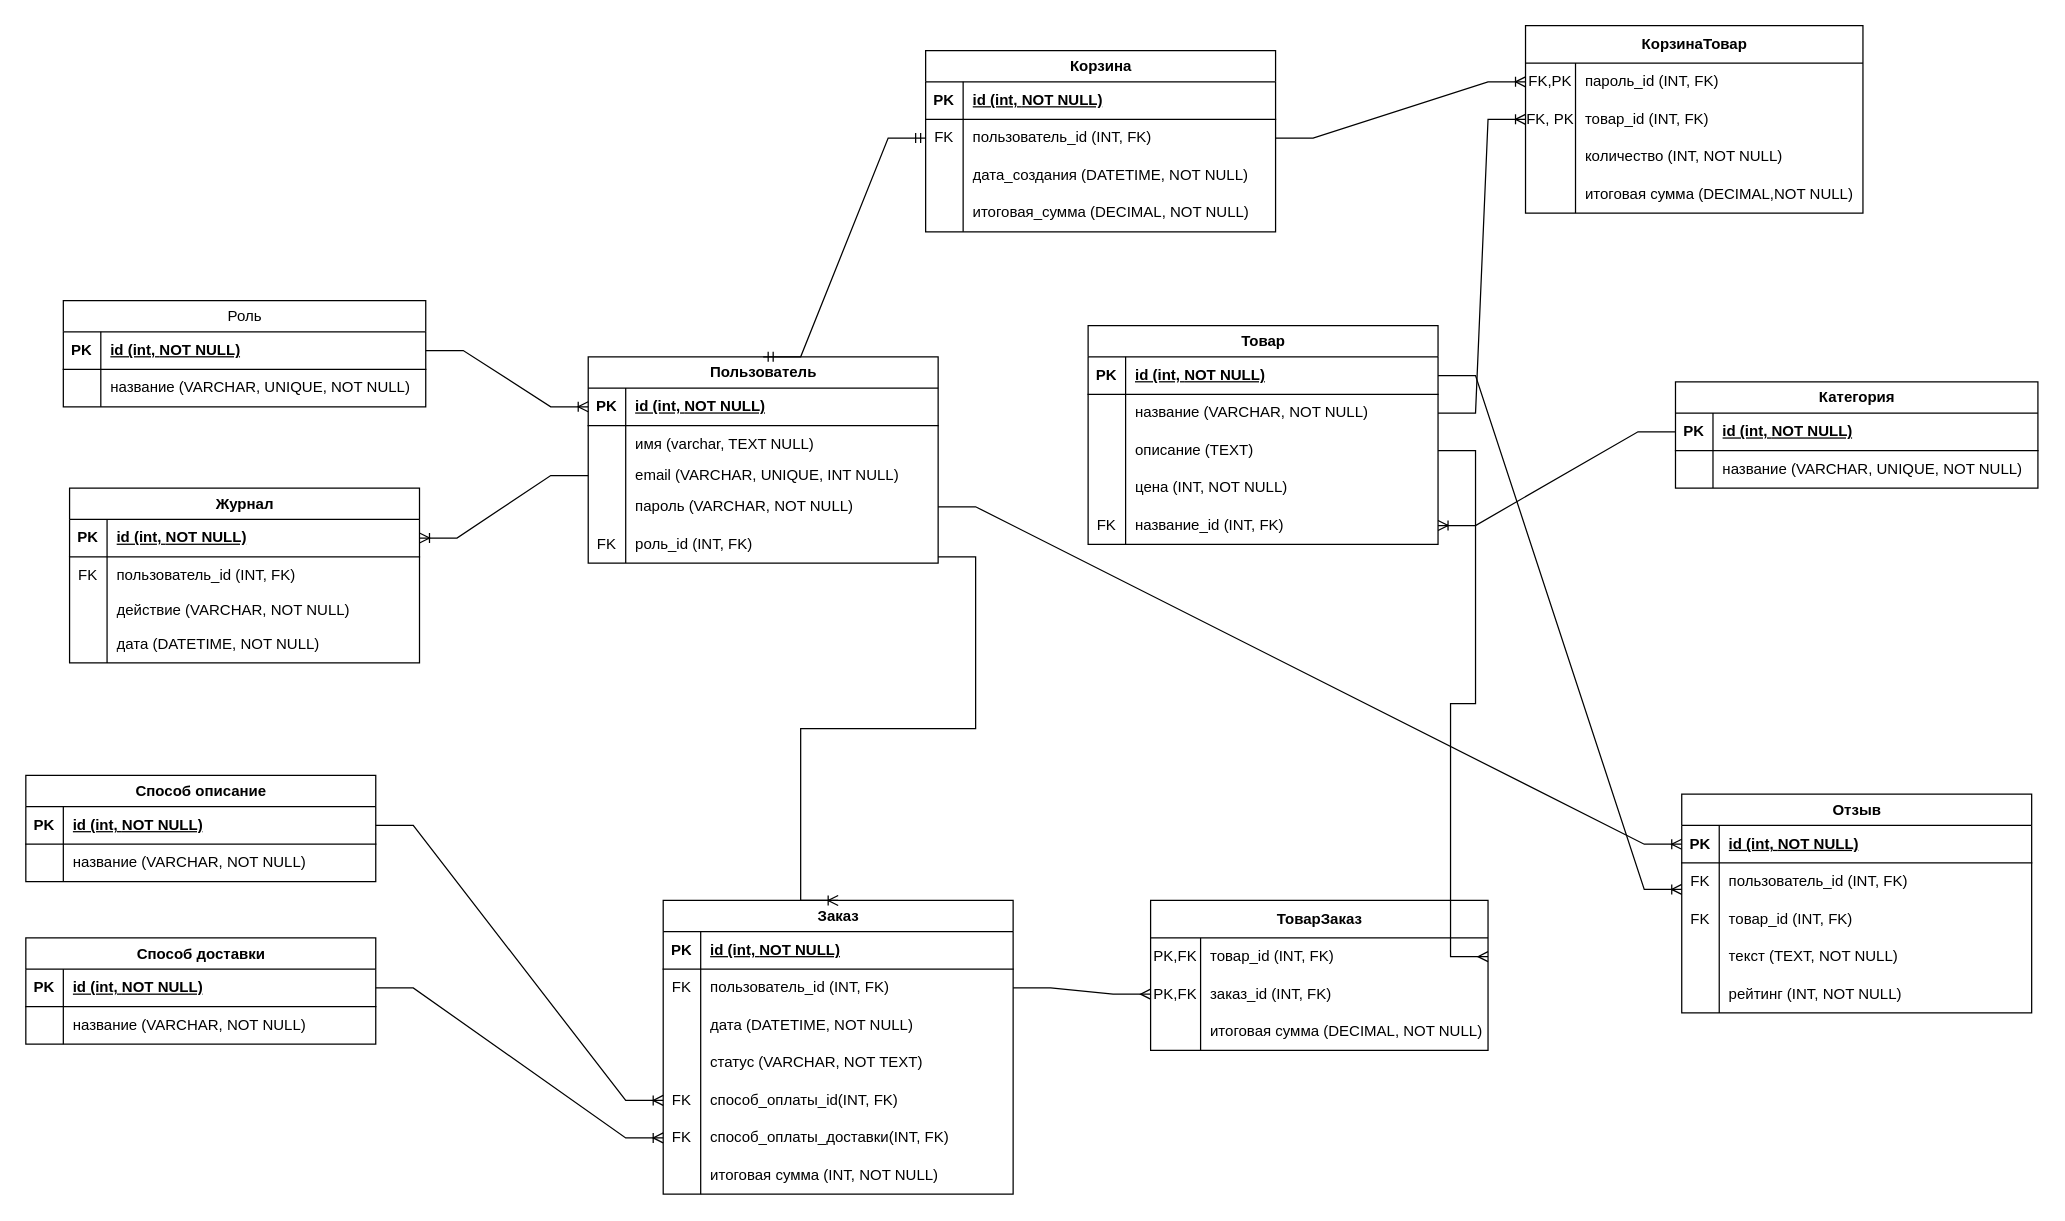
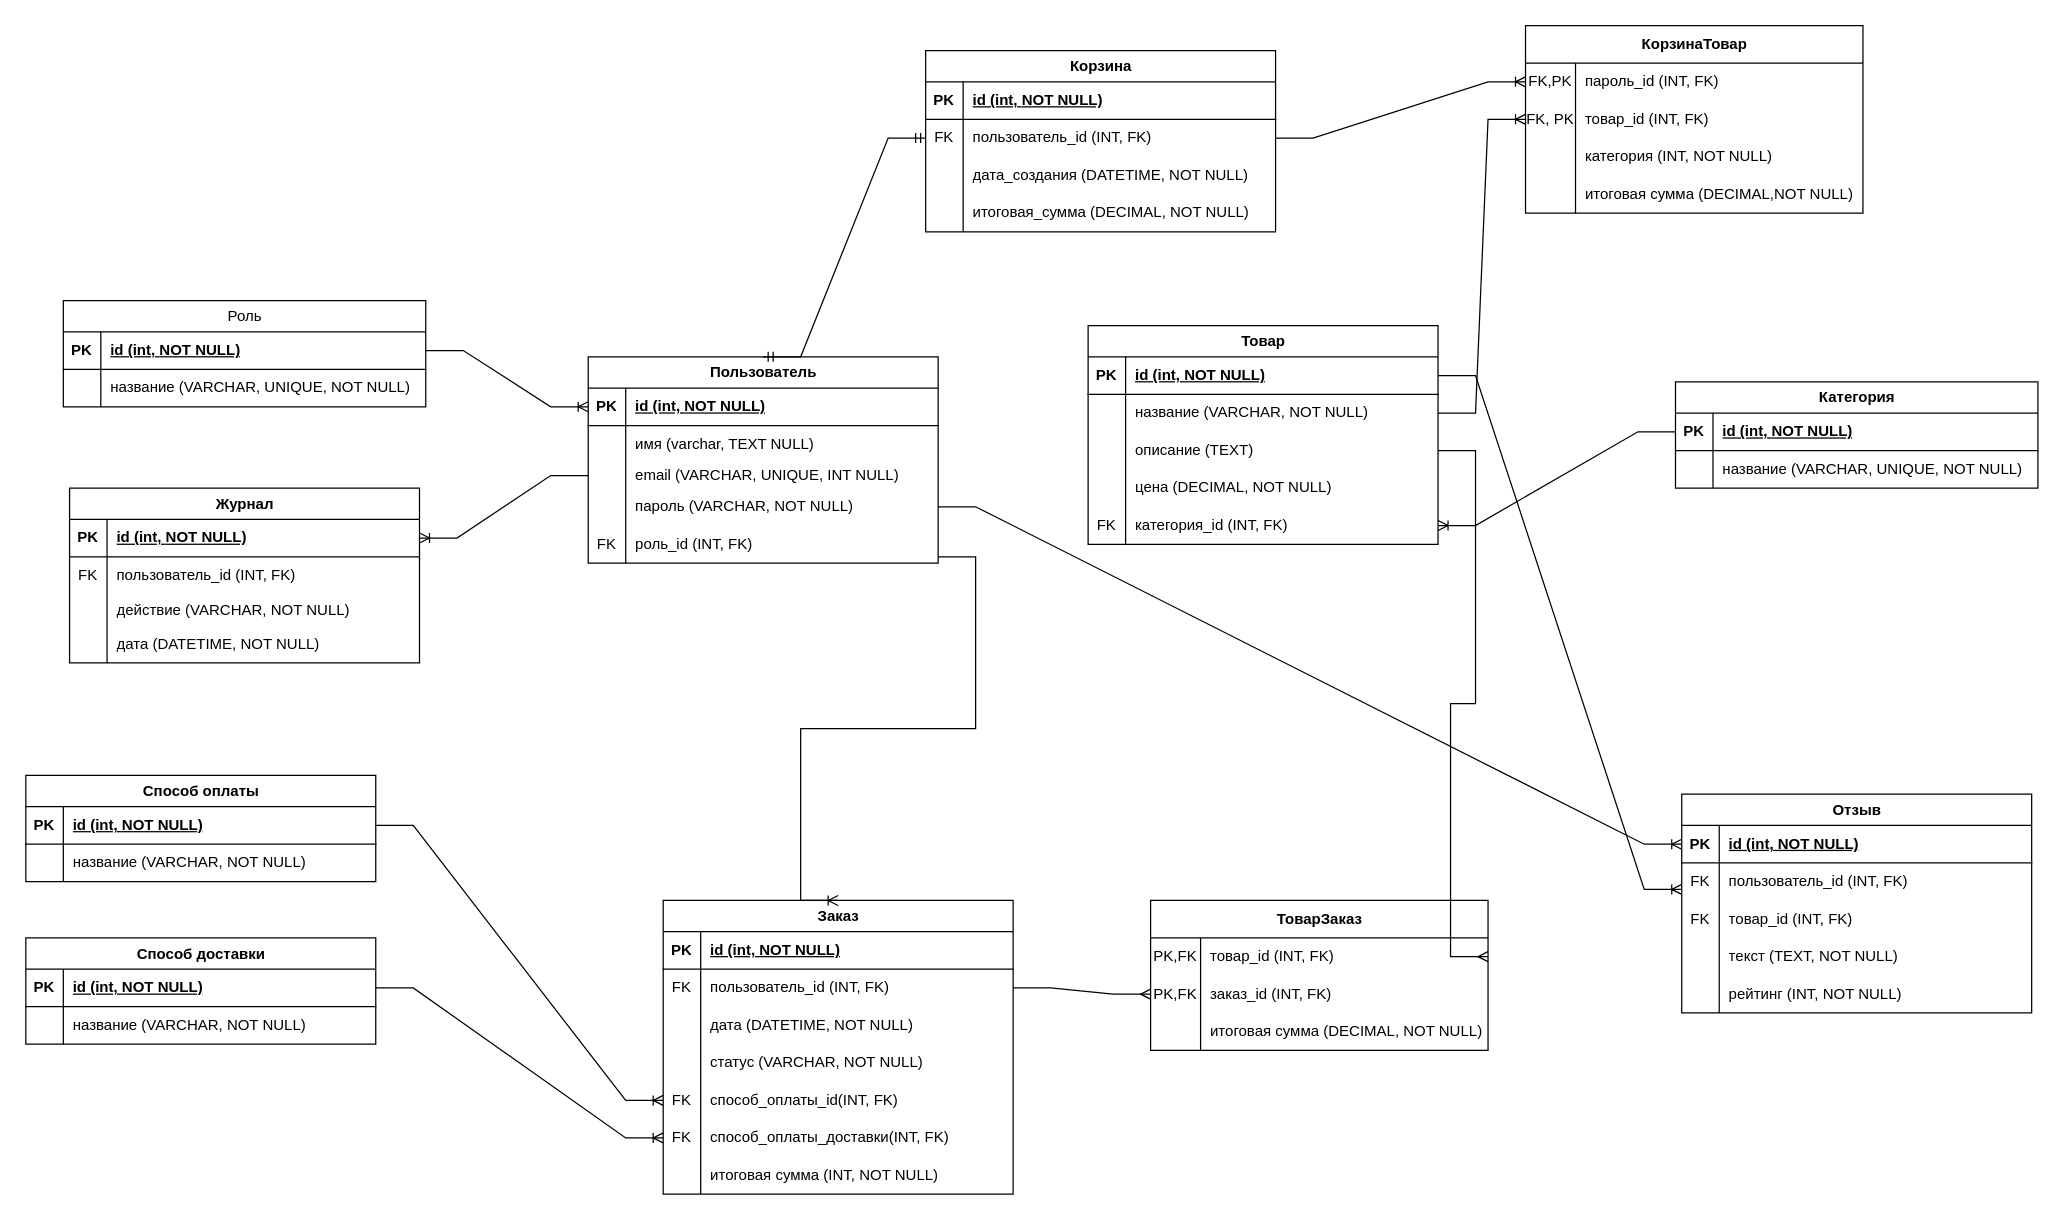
node "количество (INT, NOT NULL)": label "количество (INT, NOT NULL)" -> "категория (INT, NOT NULL)"
node "цена (INT, NOT NULL)": label "цена (INT, NOT NULL)" -> "цена (DECIMAL, NOT NULL)"
node "название_id (INT, FK)": label "название_id (INT, FK)" -> "категория_id (INT, FK)"
node "Способ описание": label "Способ описание" -> "Способ оплаты"
node "статус (VARCHAR, NOT TEXT)": label "статус (VARCHAR, NOT TEXT)" -> "статус (VARCHAR, NOT NULL)"
